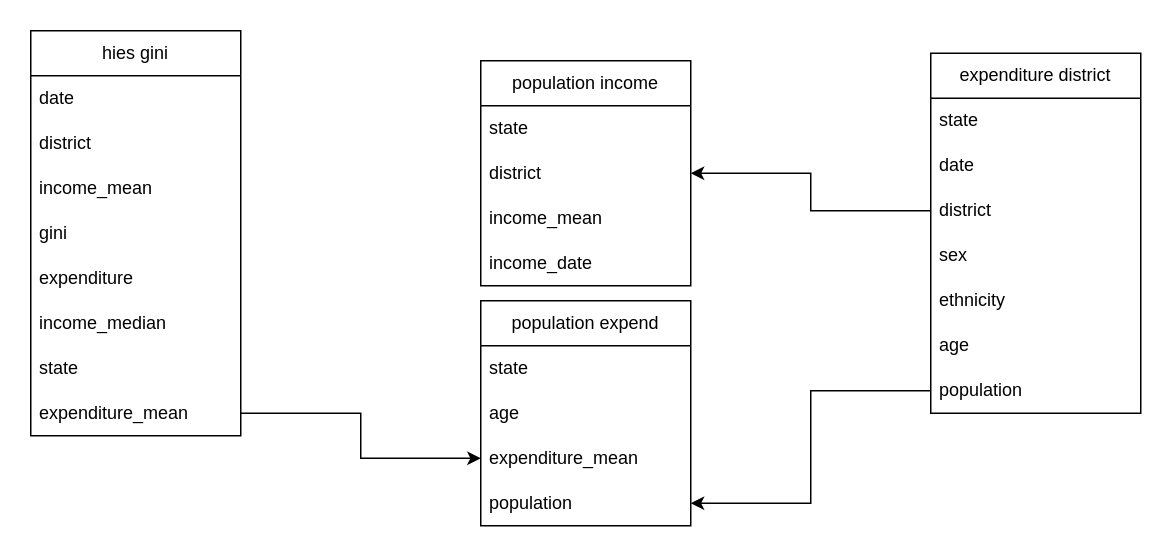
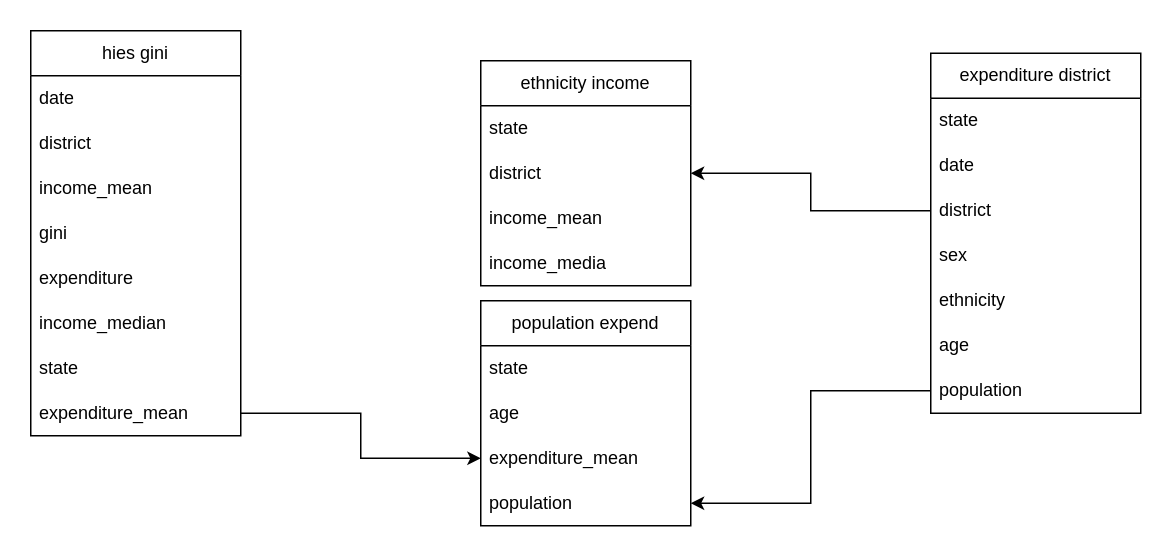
node "population income": label "population income" -> "ethnicity income"
node "income_date": label "income_date" -> "income_media"
